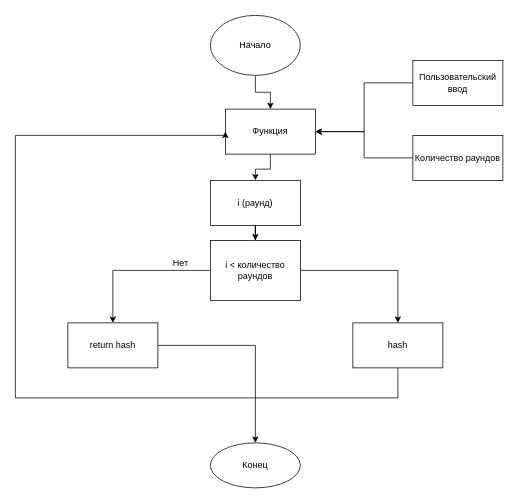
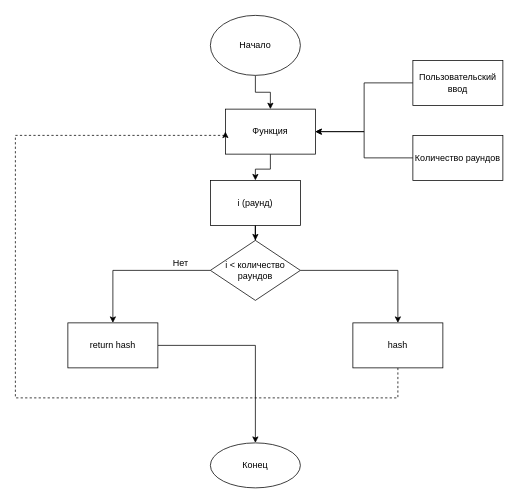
node "i < количество раундов": shape rectangle -> diamond
edge "hash" -> "Функция": style solid -> dashed
